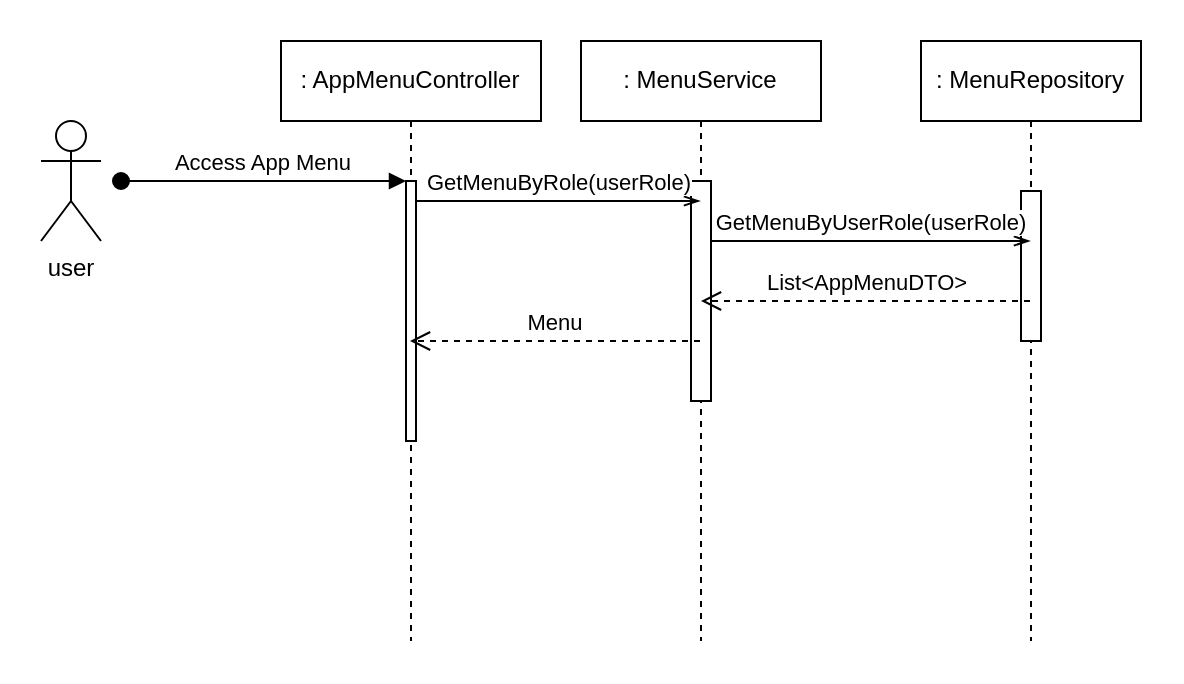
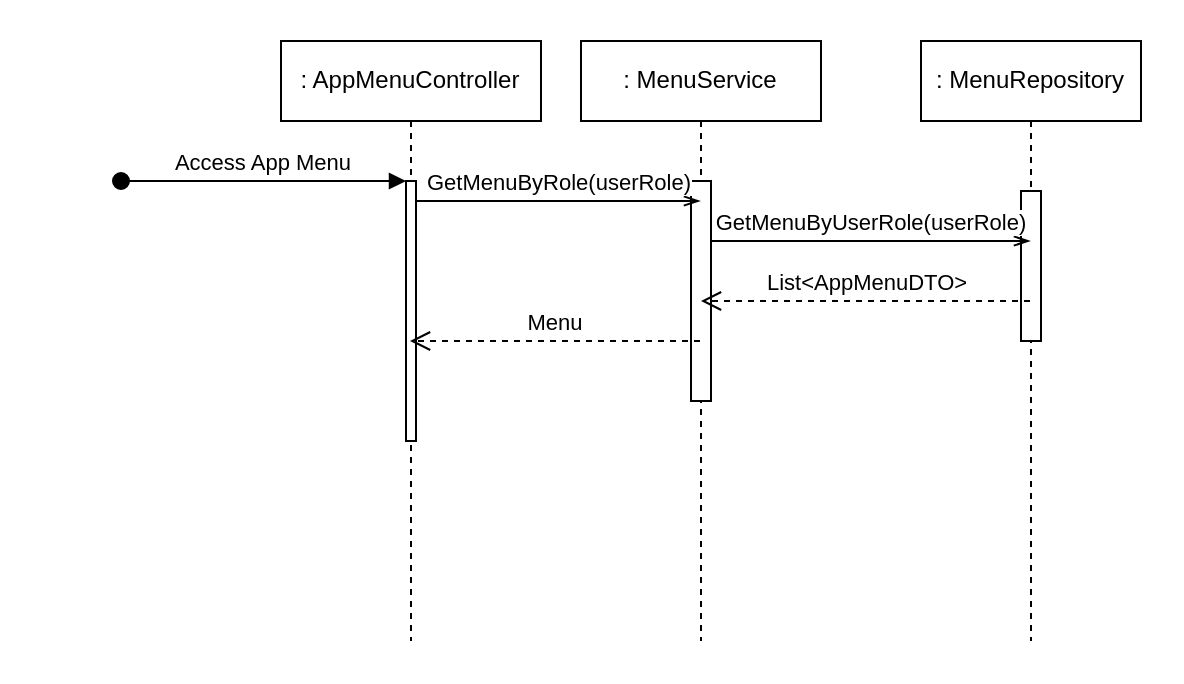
node "user": removed
